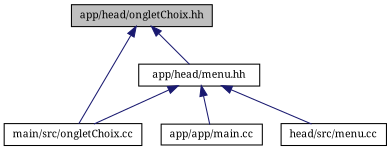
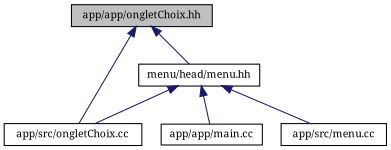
node "app/head/ongletChoix.hh": label "app/head/ongletChoix.hh" -> "app/app/ongletChoix.hh"
node "app/head/menu.hh": label "app/head/menu.hh" -> "menu/head/menu.hh"
node "main/src/ongletChoix.cc": label "main/src/ongletChoix.cc" -> "app/src/ongletChoix.cc"
node "head/src/menu.cc": label "head/src/menu.cc" -> "app/src/menu.cc"
